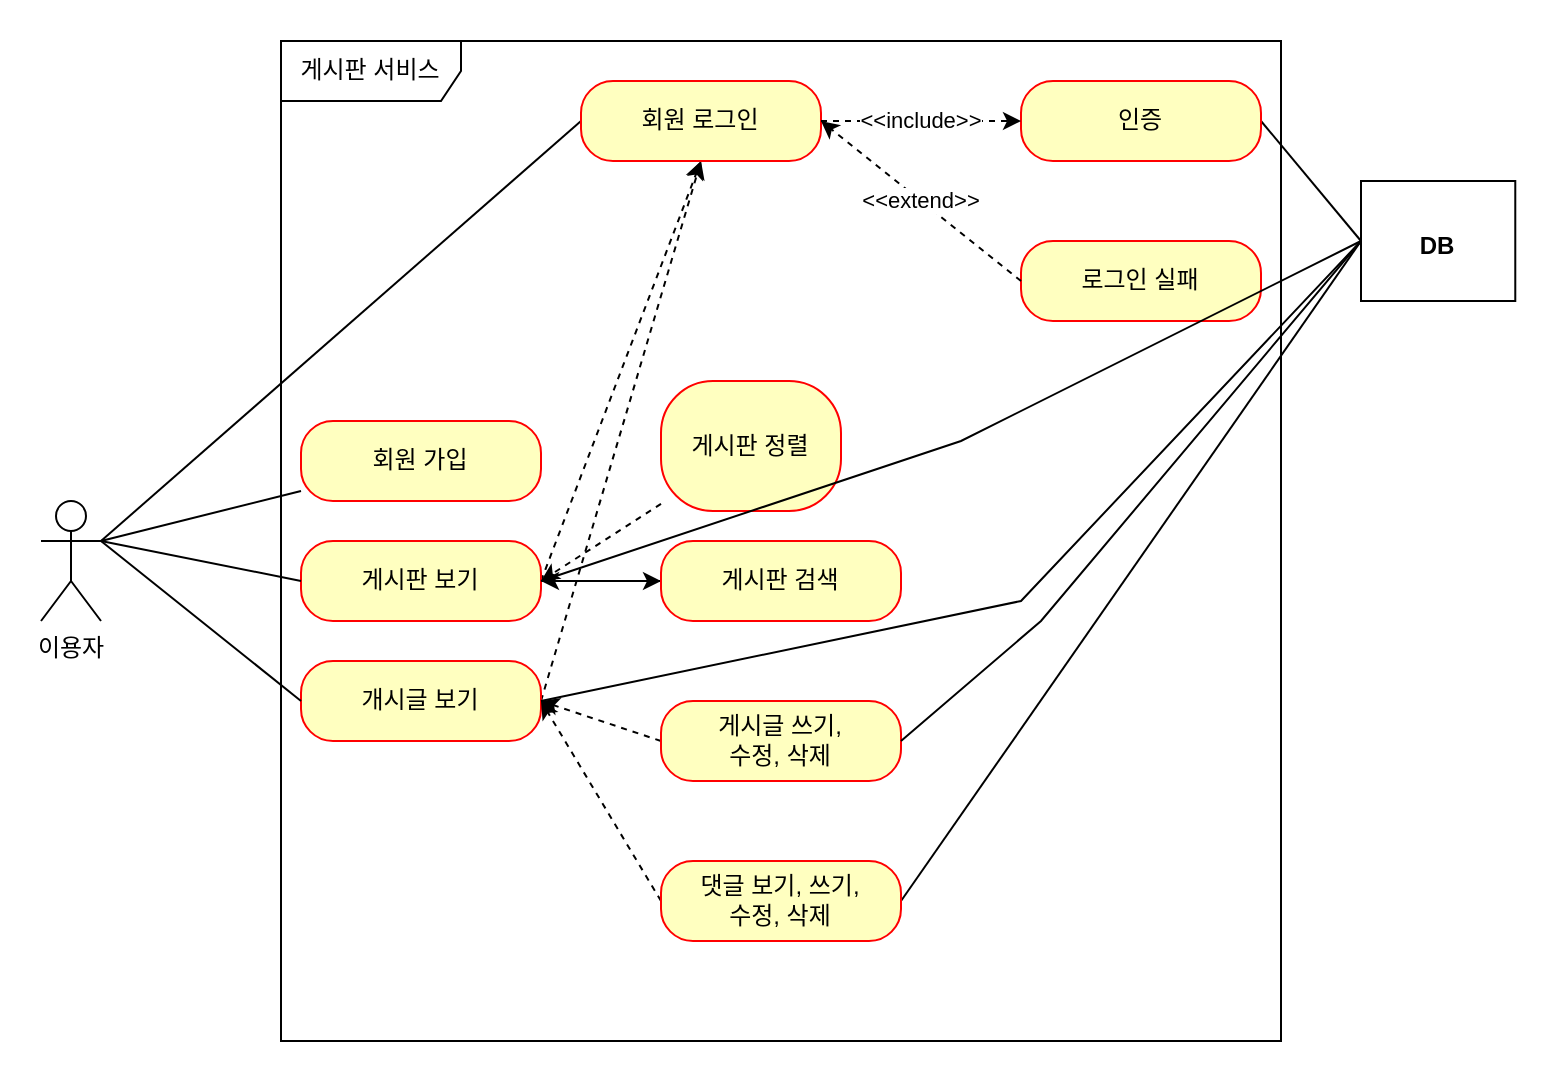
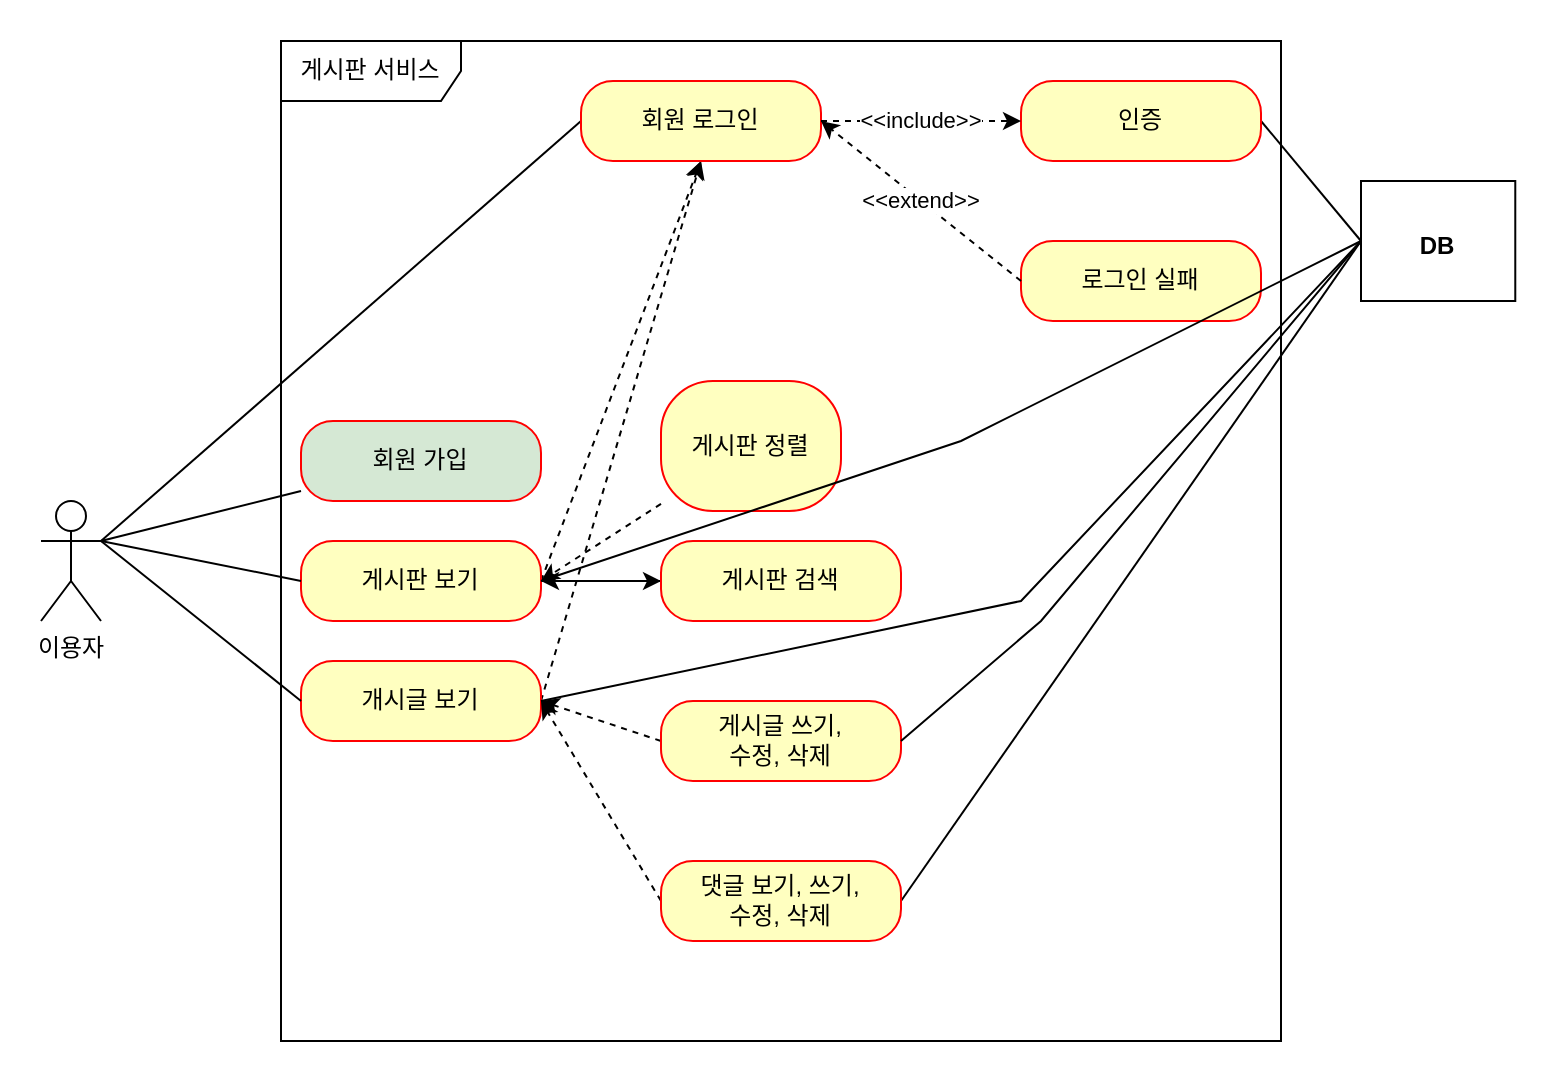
node "회원 가입": fillcolor #ffffc0 -> #d5e8d4
